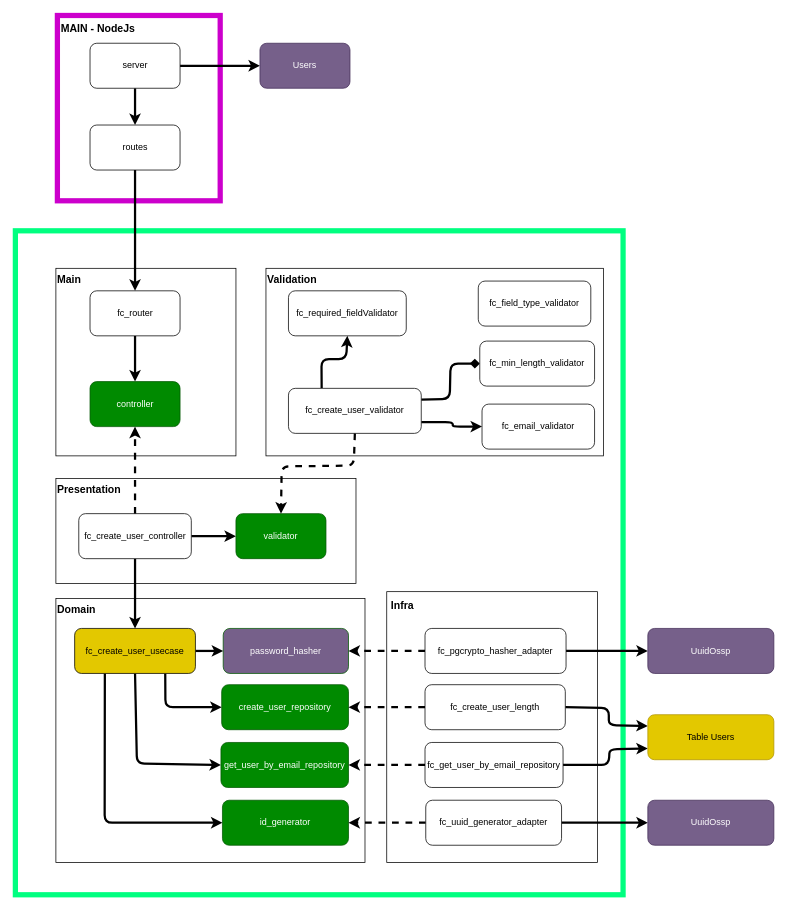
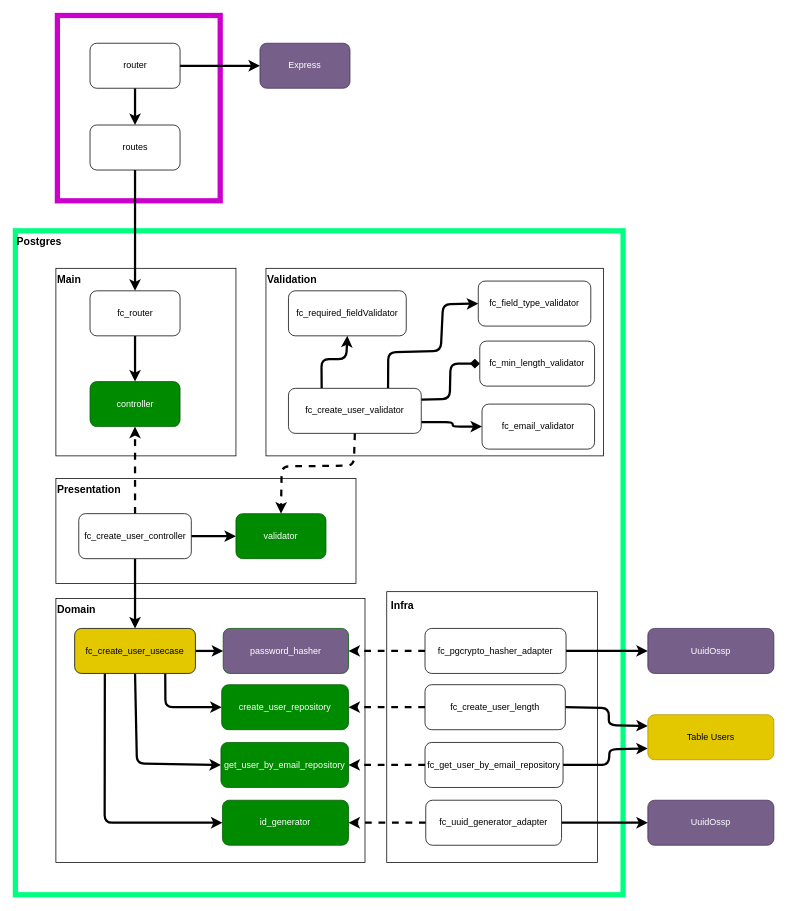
node "MAIN - NodeJs": removed
node "server": label "server" -> "router"
node "Users": label "Users" -> "Express"
node "Postgres": added
edge "fc_create_user_validator" -> "fc_field_type_validator": added
